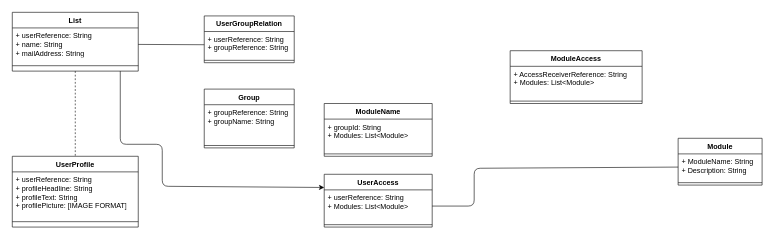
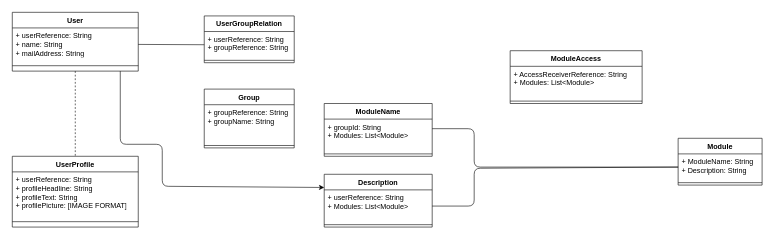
node "List": label "List" -> "User"
edge "+ groupId: String + Modules: List<Module>" -- "+ ModuleName: String + Description: String": added
node "UserAccess": label "UserAccess" -> "Description"
